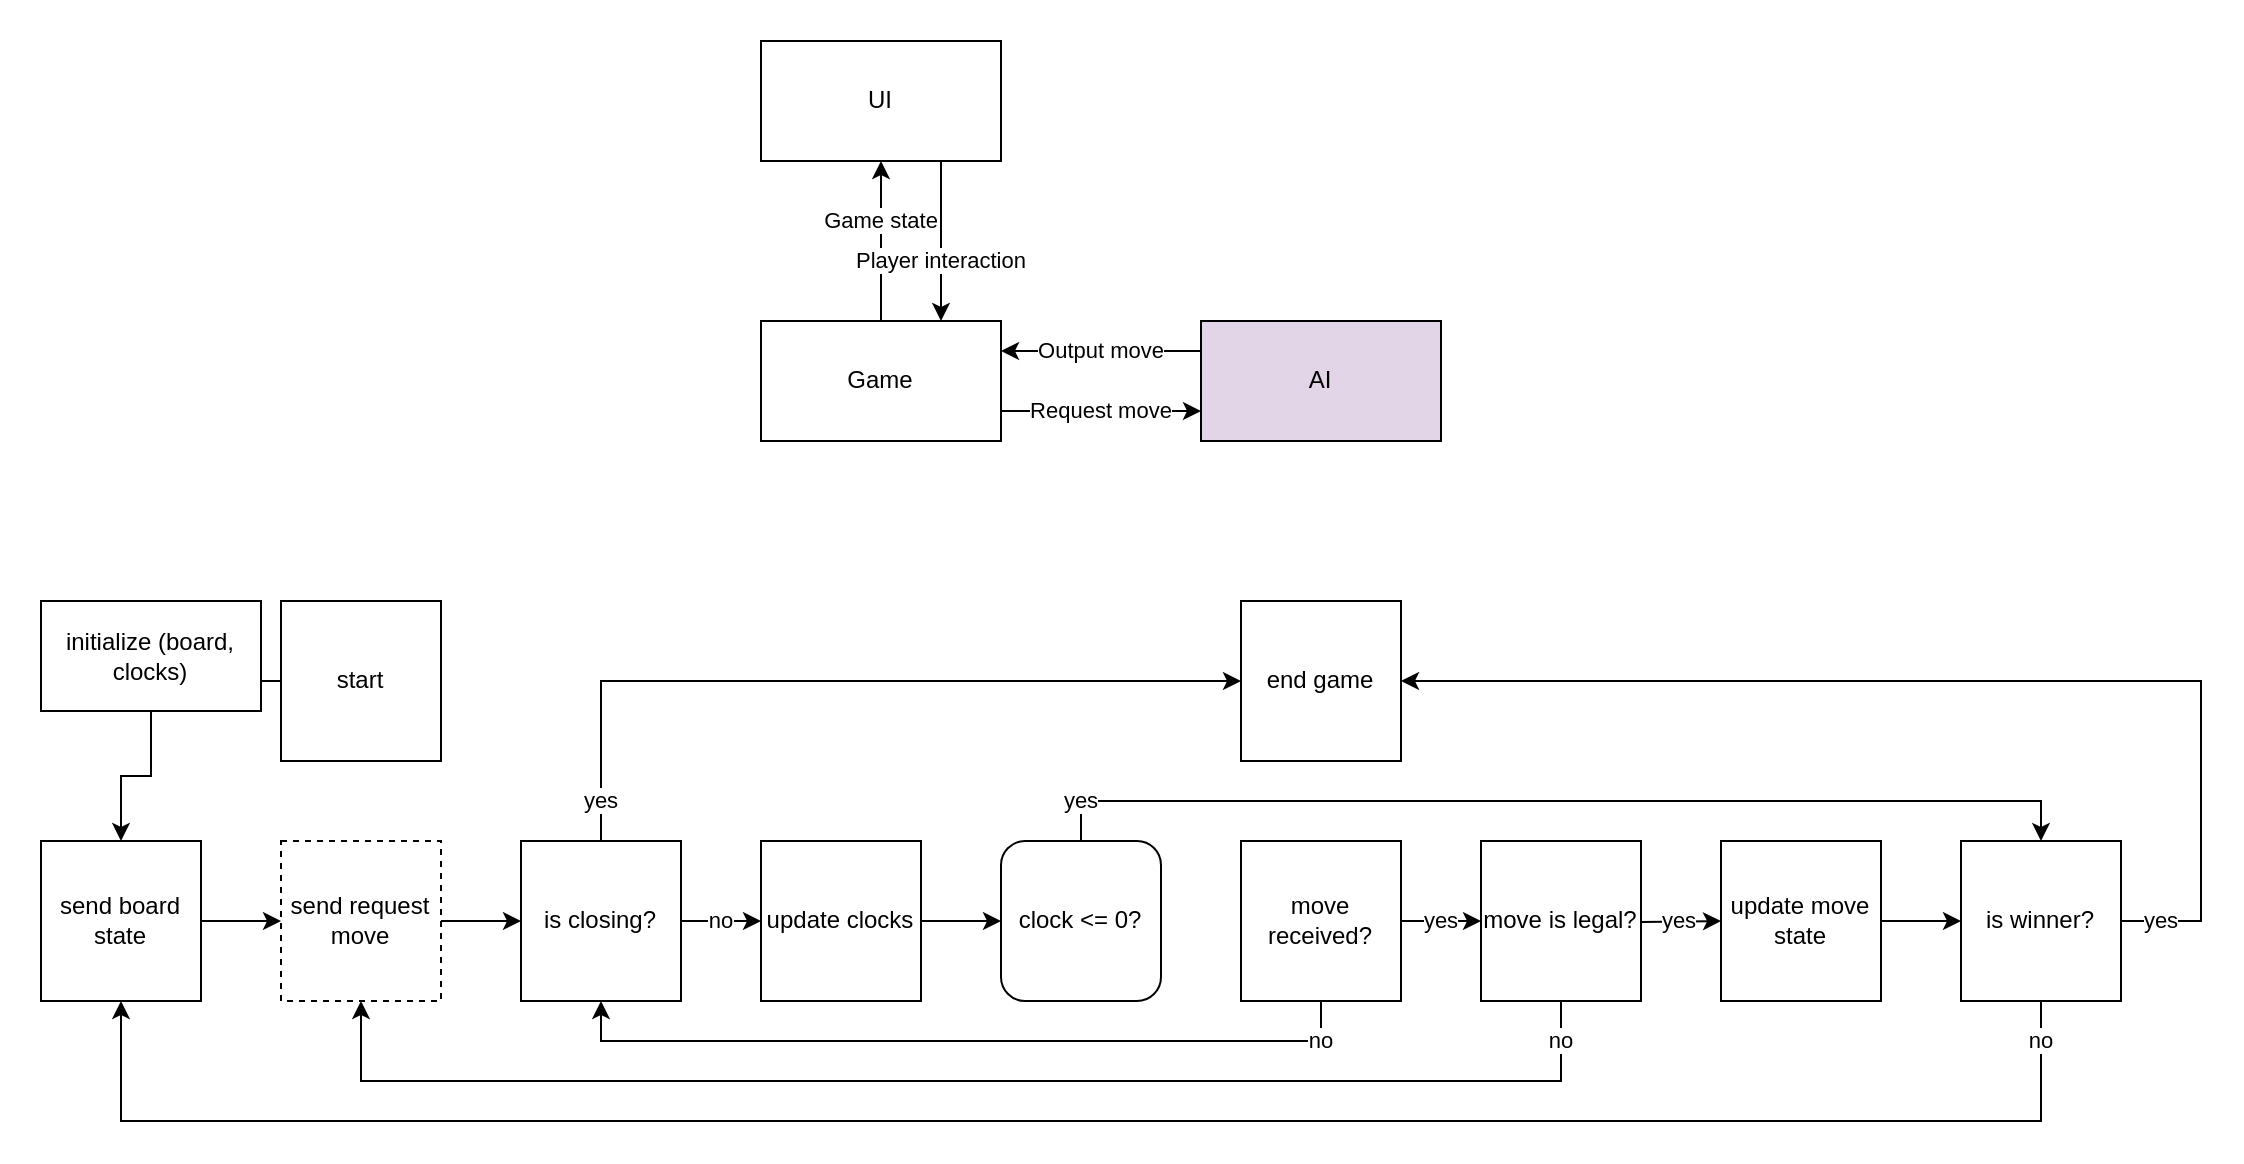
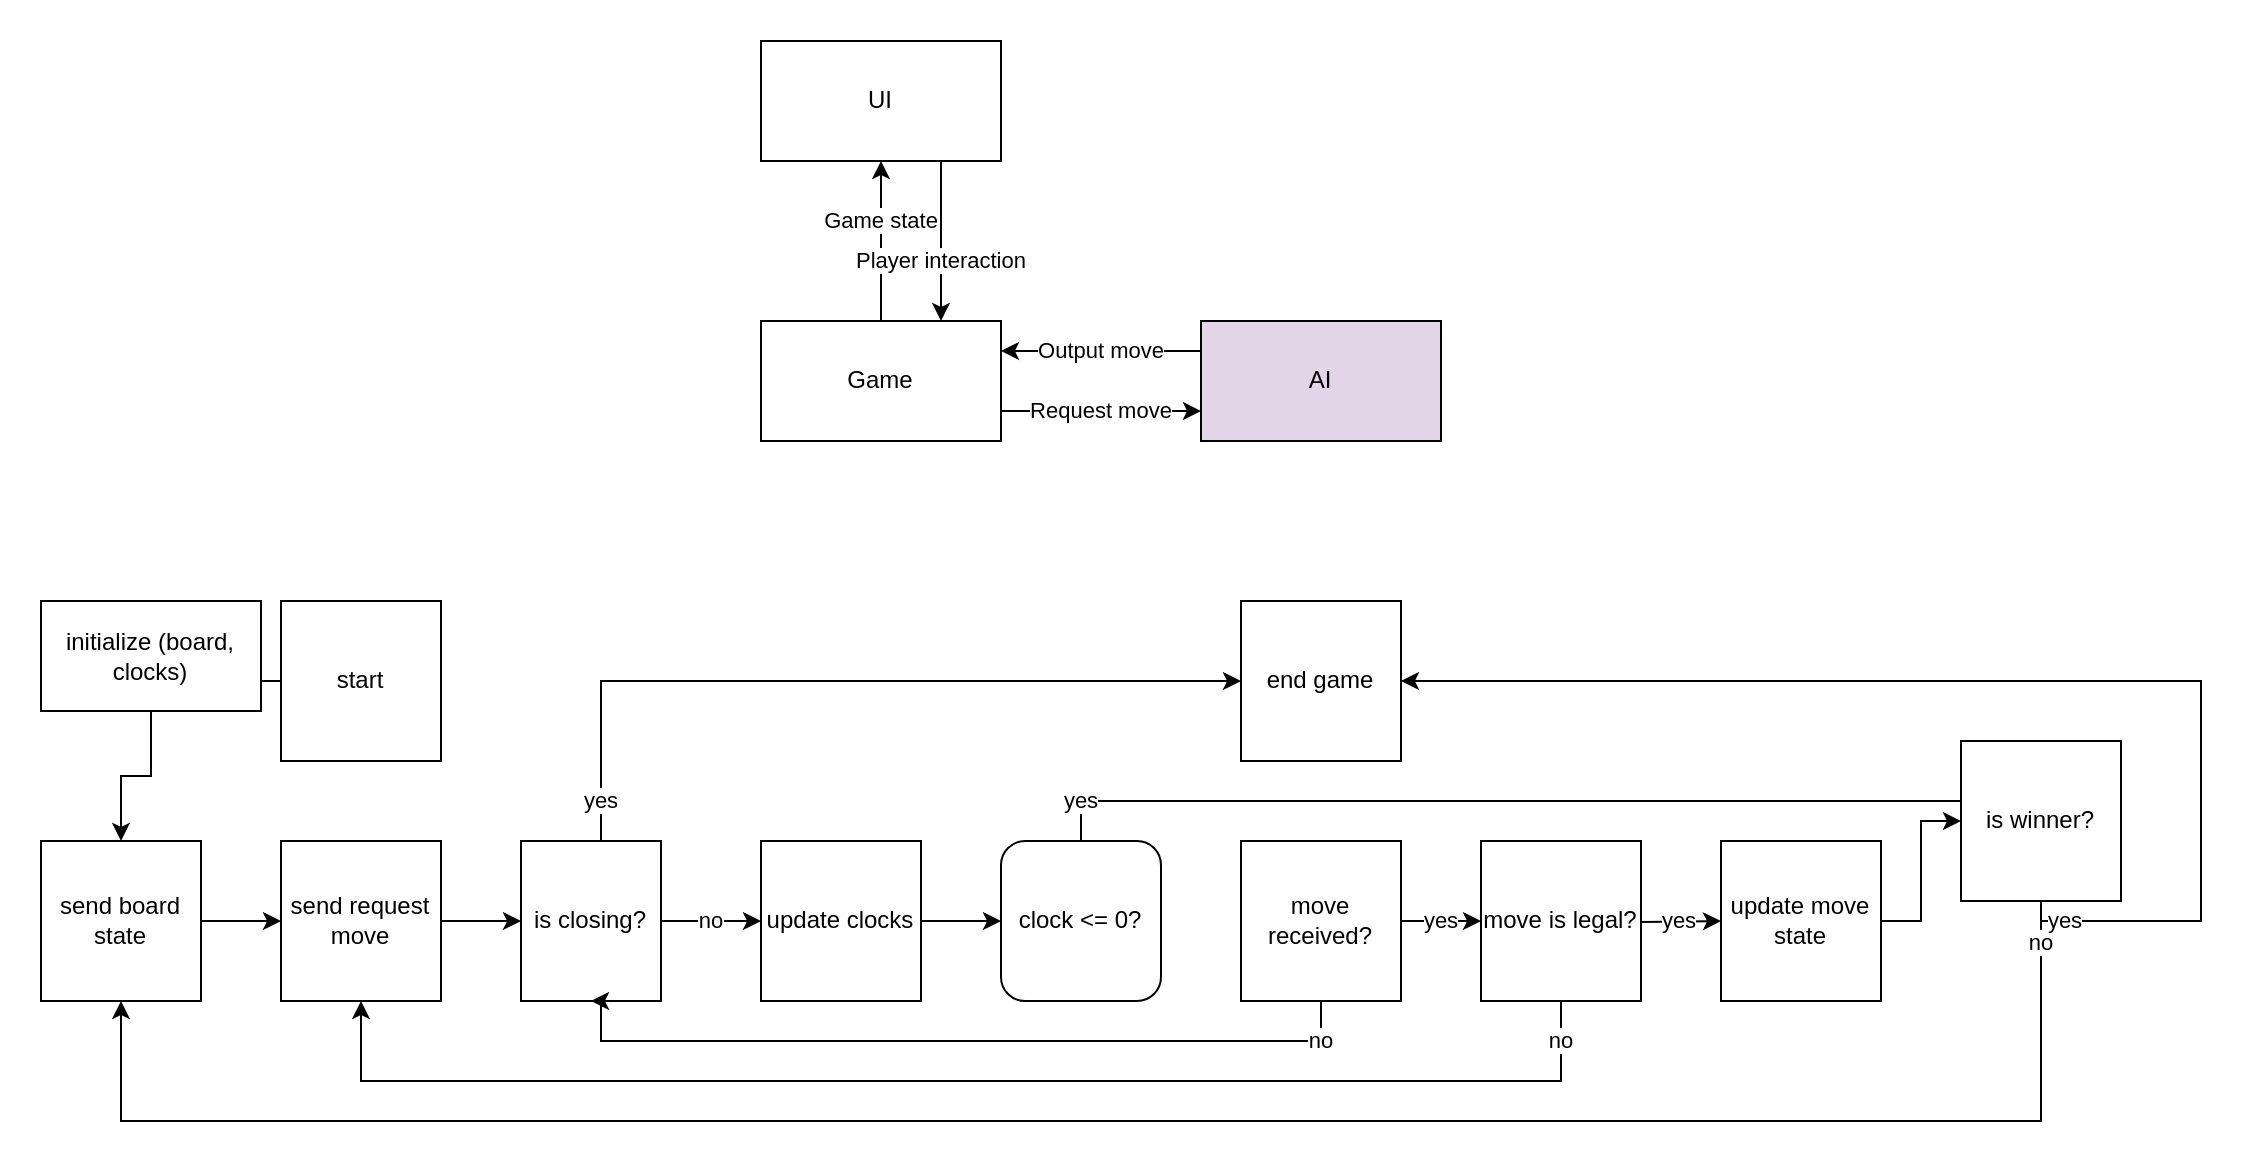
node "send request move": style dashed -> solid
node "is closing?": size 160x160 -> 140x160
node "is winner?": moved (2041, 921) -> (2041, 821)
